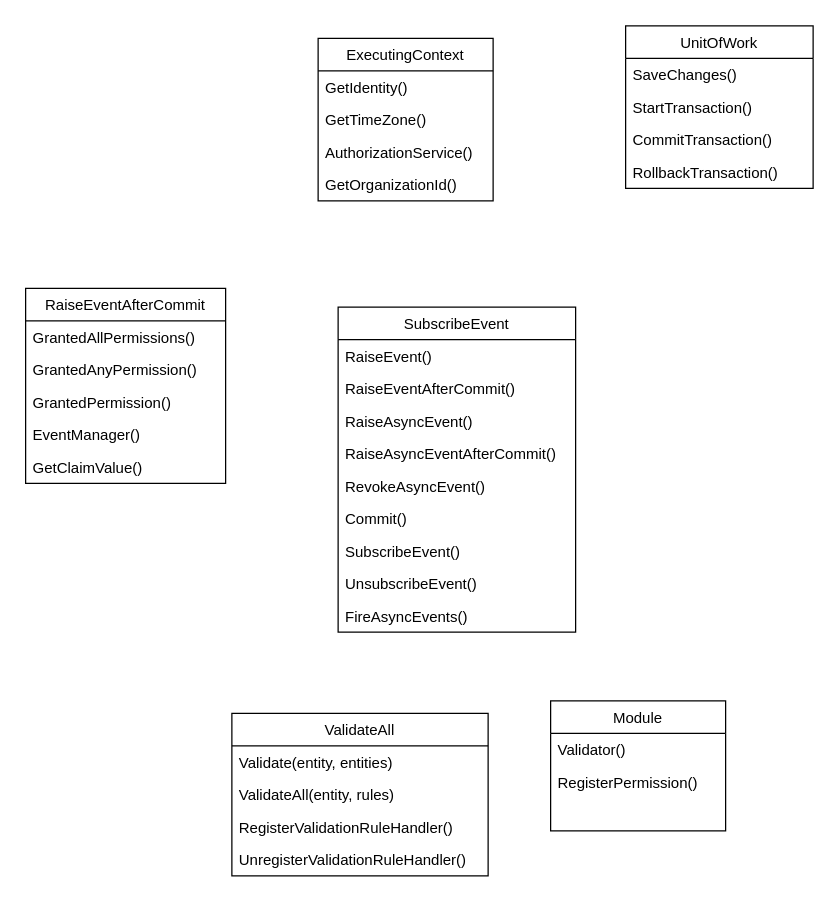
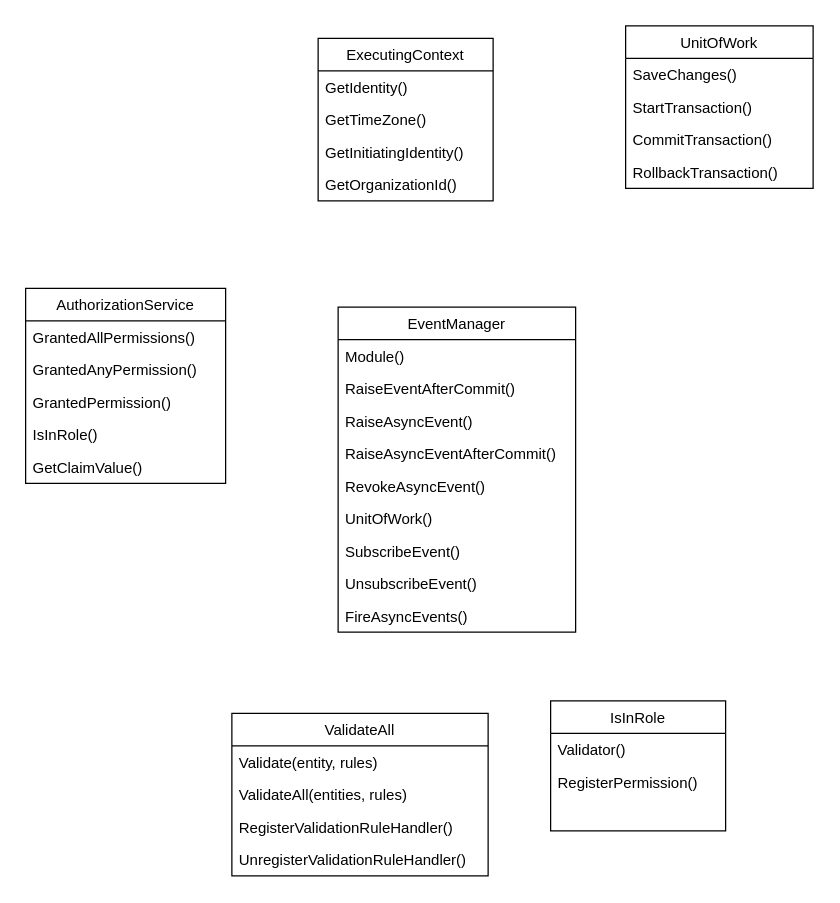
node "AuthorizationService()": label "AuthorizationService()" -> "GetInitiatingIdentity()"
node "RaiseEventAfterCommit": label "RaiseEventAfterCommit" -> "AuthorizationService"
node "SubscribeEvent": label "SubscribeEvent" -> "EventManager"
node "RaiseEvent()": label "RaiseEvent()" -> "Module()"
node "EventManager()": label "EventManager()" -> "IsInRole()"
node "Commit()": label "Commit()" -> "UnitOfWork()"
node "Module": label "Module" -> "IsInRole"
node "Validate(entity, entities)": label "Validate(entity, entities)" -> "Validate(entity, rules)"
node "ValidateAll(entity, rules)": label "ValidateAll(entity, rules)" -> "ValidateAll(entities, rules)"
